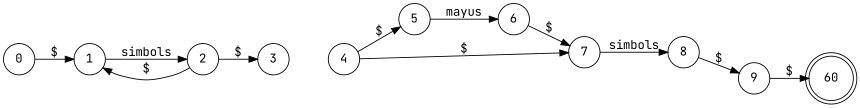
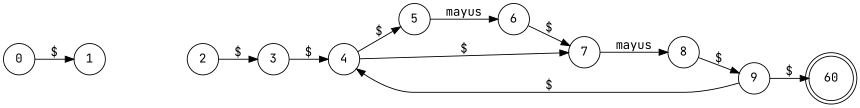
edge "7" -> "8": label "simbols" -> "mayus"
edge "1" -> "2": removed, label "simbols"
edge "3" -> "4": added, label "$"
edge "2" -> "1": removed, label "$"
edge "9" -> "4": added, label "$"
